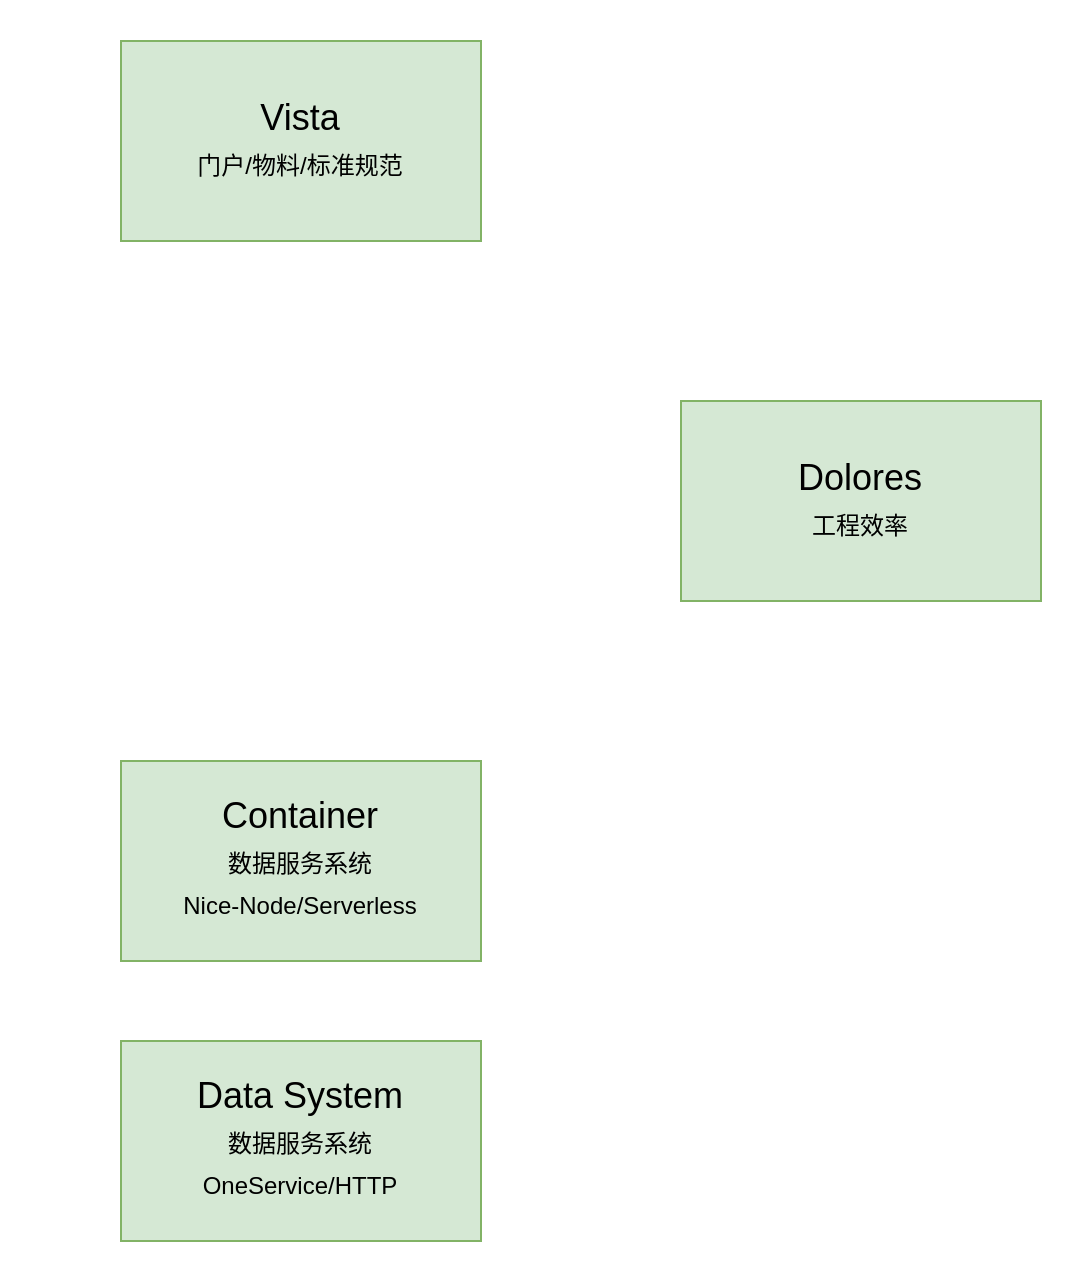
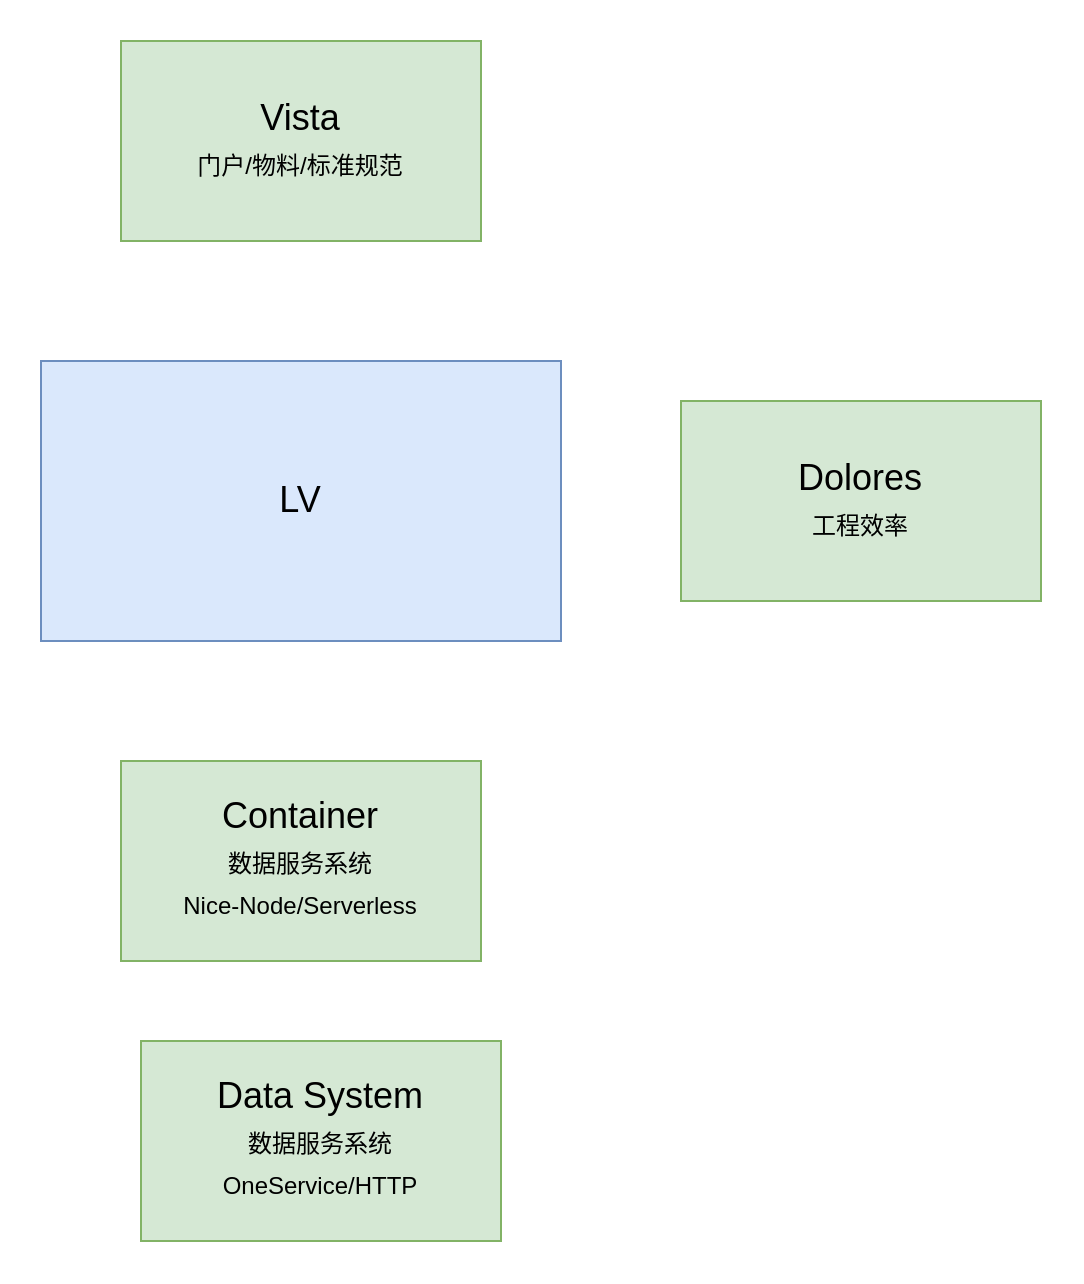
node "LV": added
node "Data System 数据服务系统 OneService/HTTP": moved (301, 1141) -> (321, 1141)
